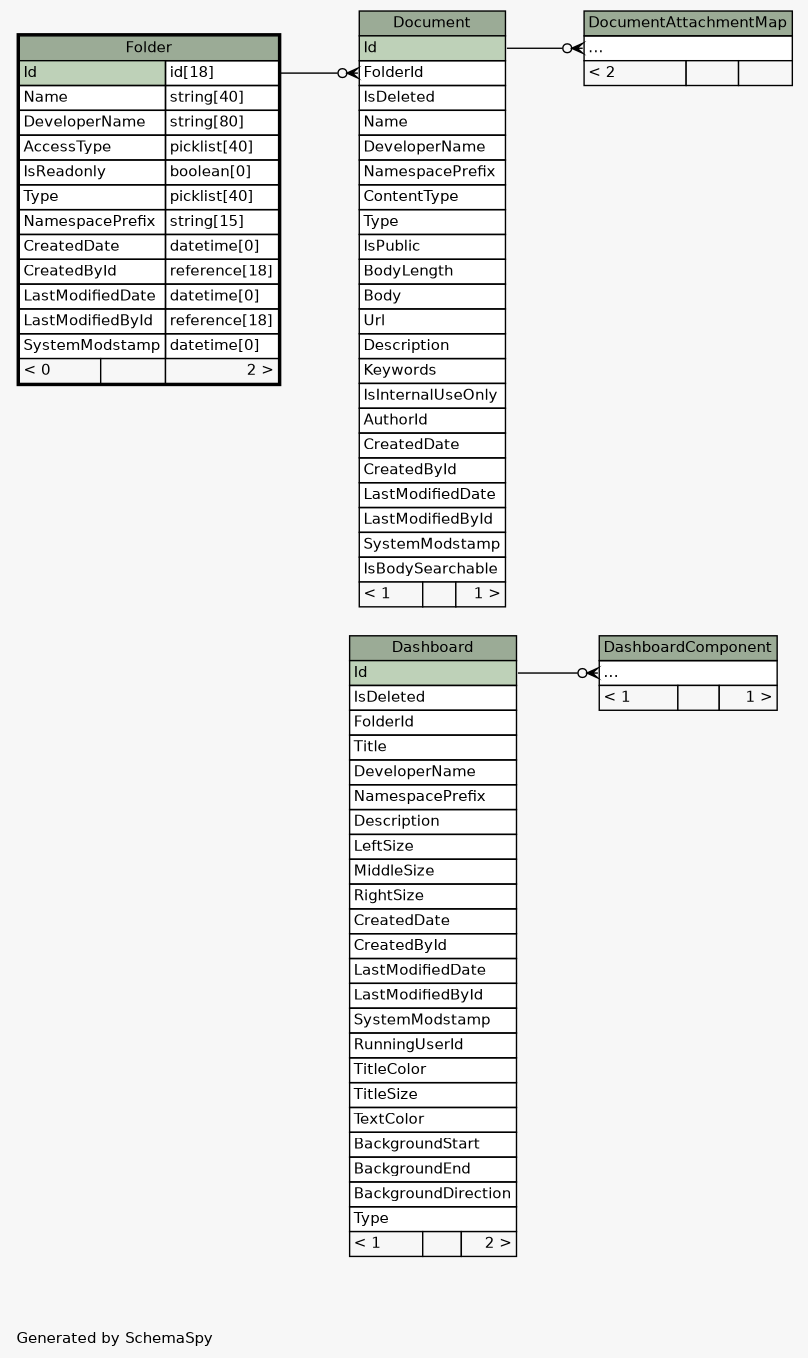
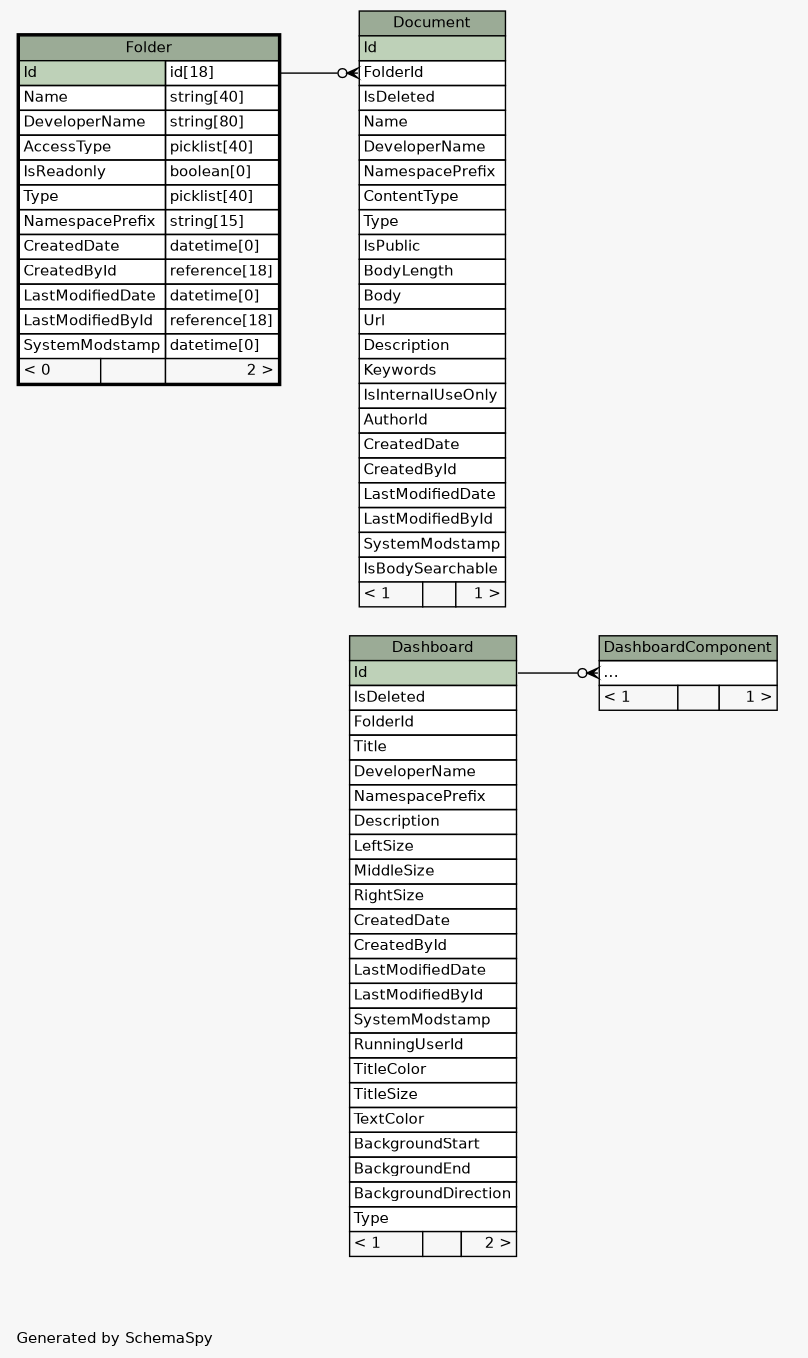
node "DocumentAttachmentMap": removed
